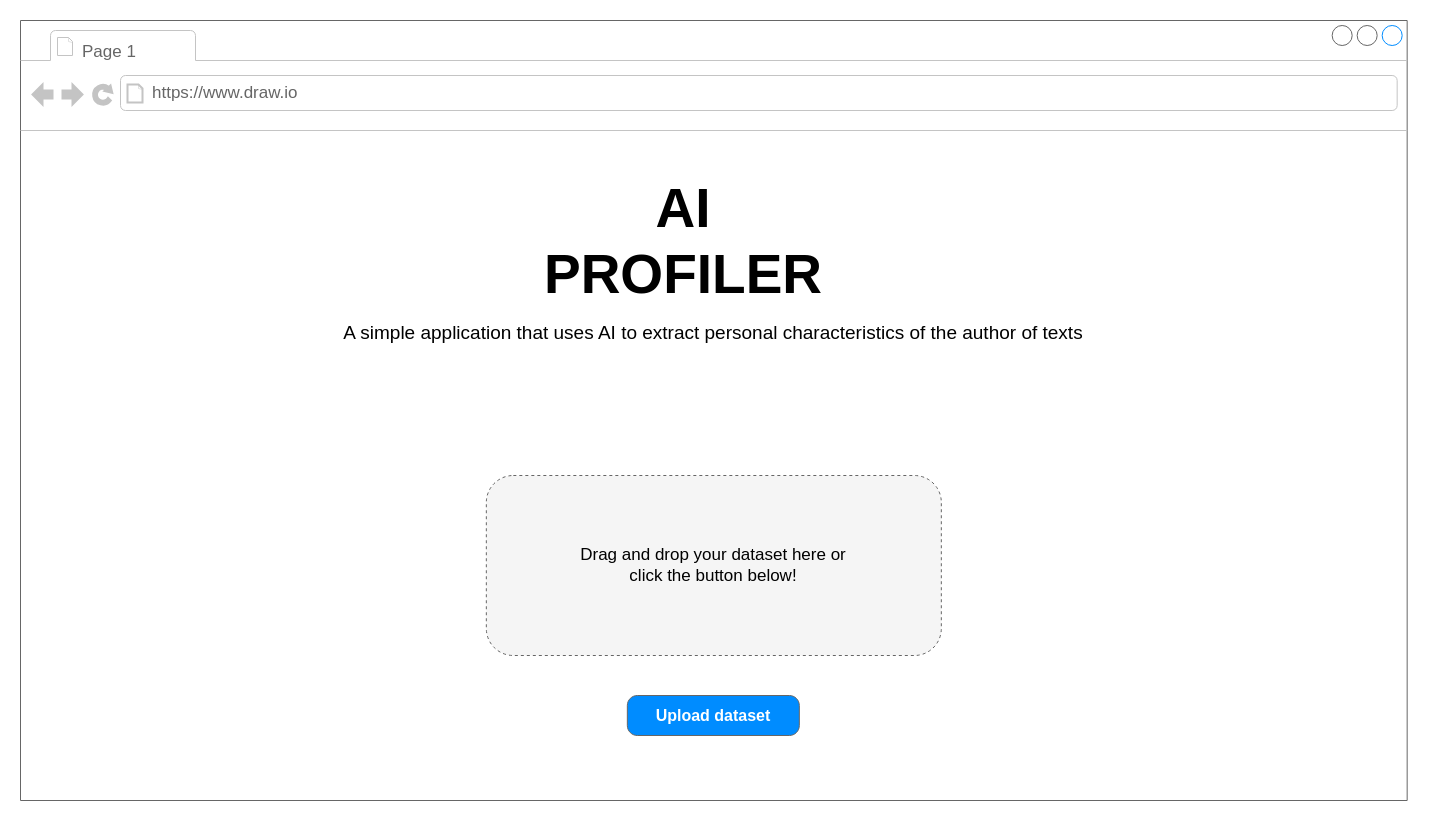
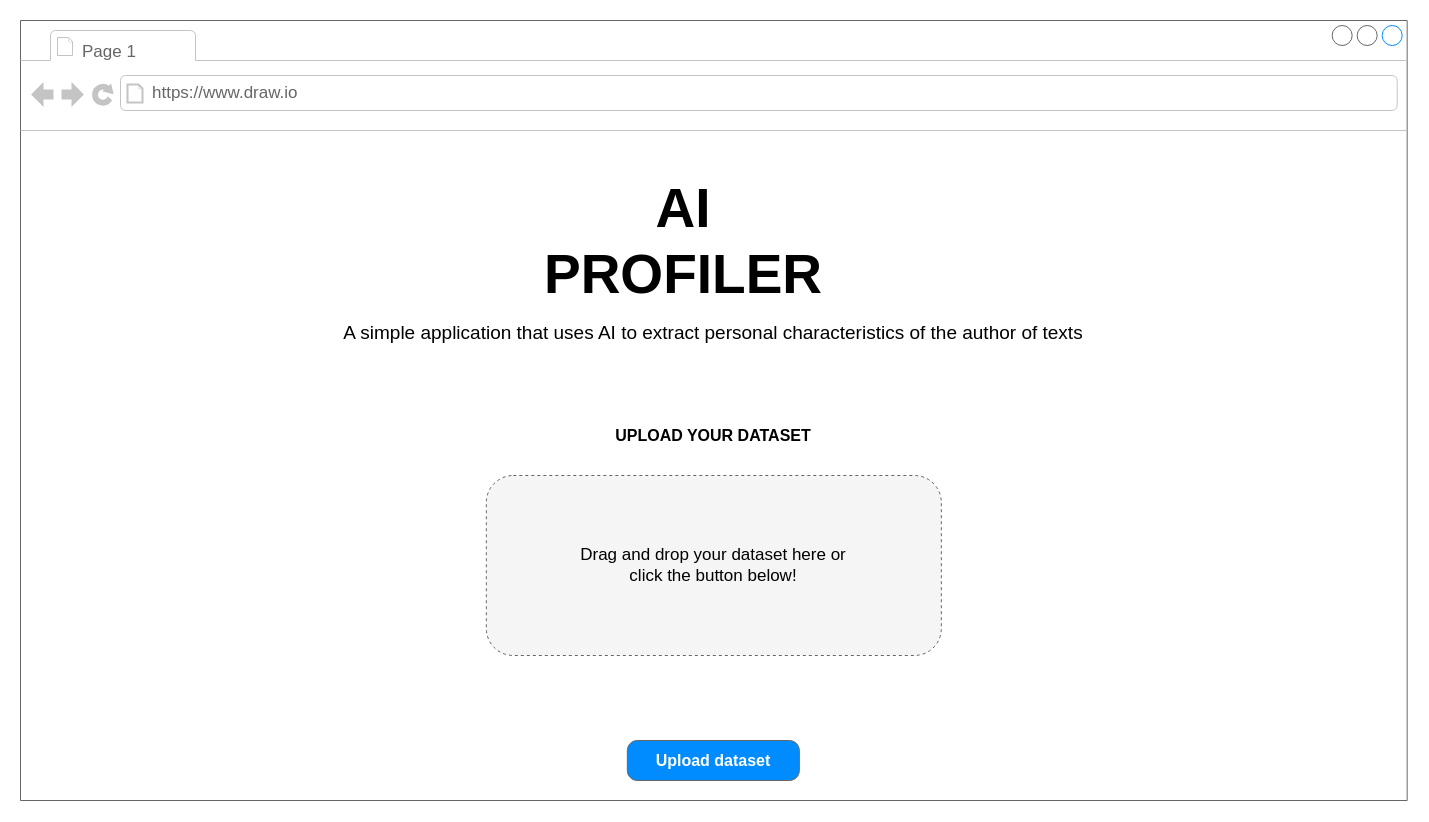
node "UPLOAD YOUR DATASET": added
node "Upload dataset": moved (713, 716) -> (713, 761)
